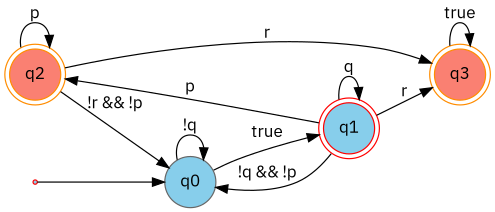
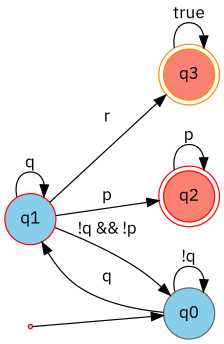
edge "q2" -> "q3": removed, label "r"
node "q2": color darkorange -> red
edge "q2" -> "q0": removed, label "!r && !p"
node "q1": shape doublecircle -> circle
edge "q0" -> "q1": label "true" -> "q"
